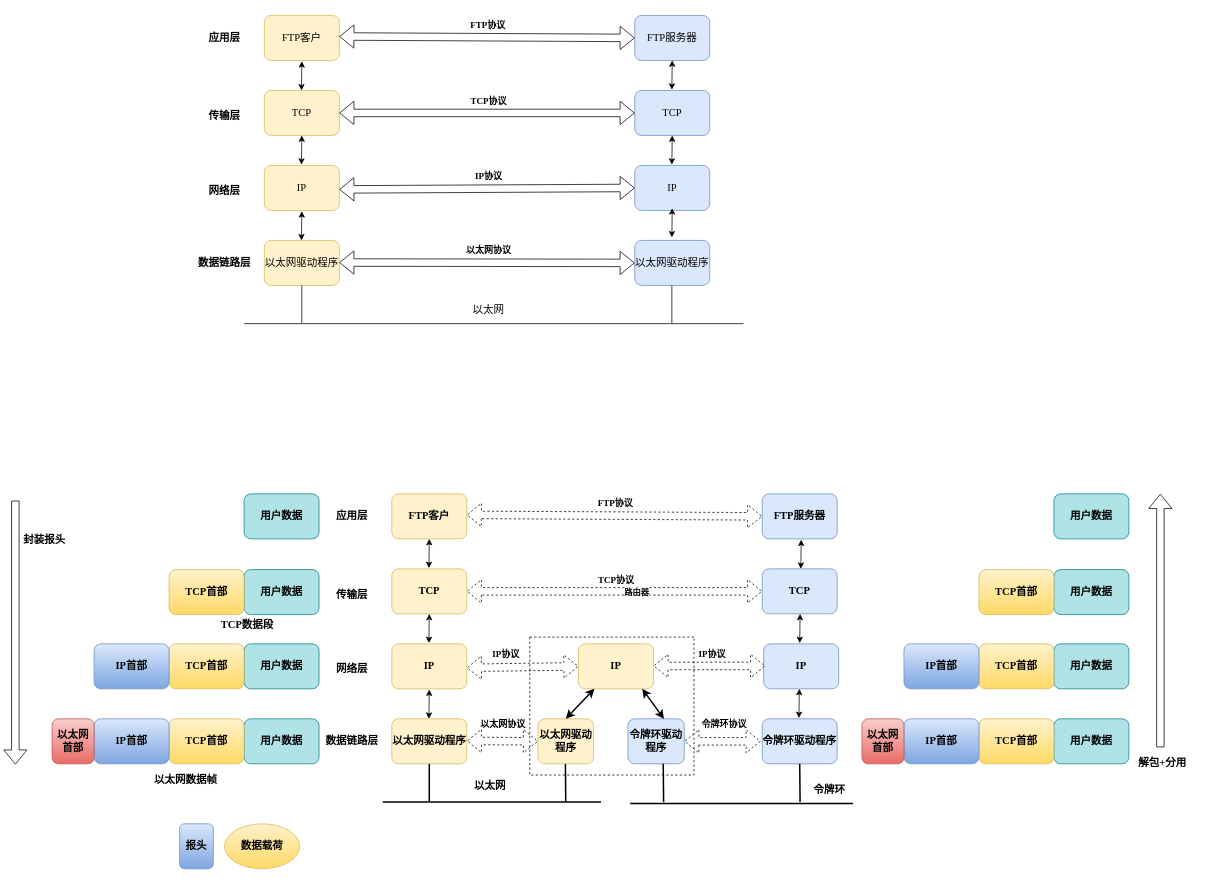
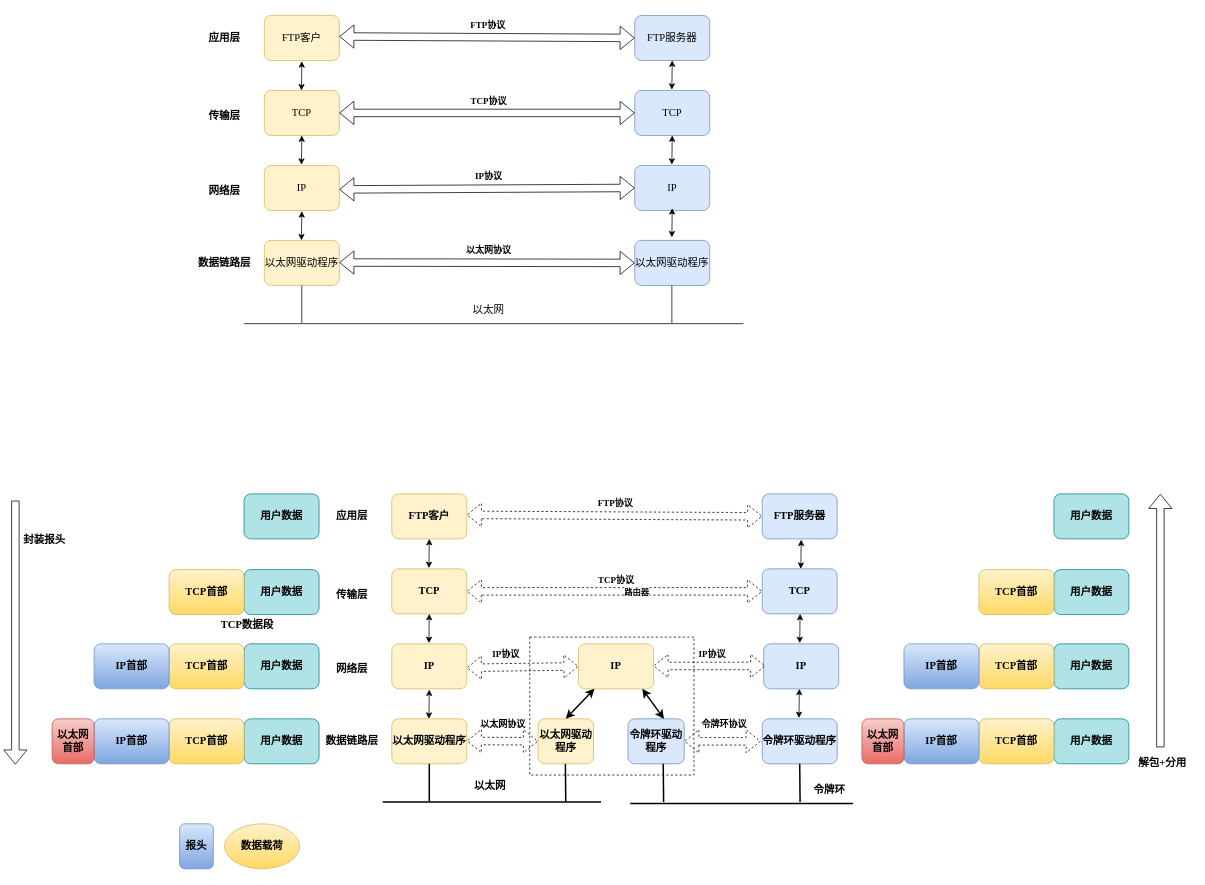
node "以太网数据帧": removed
